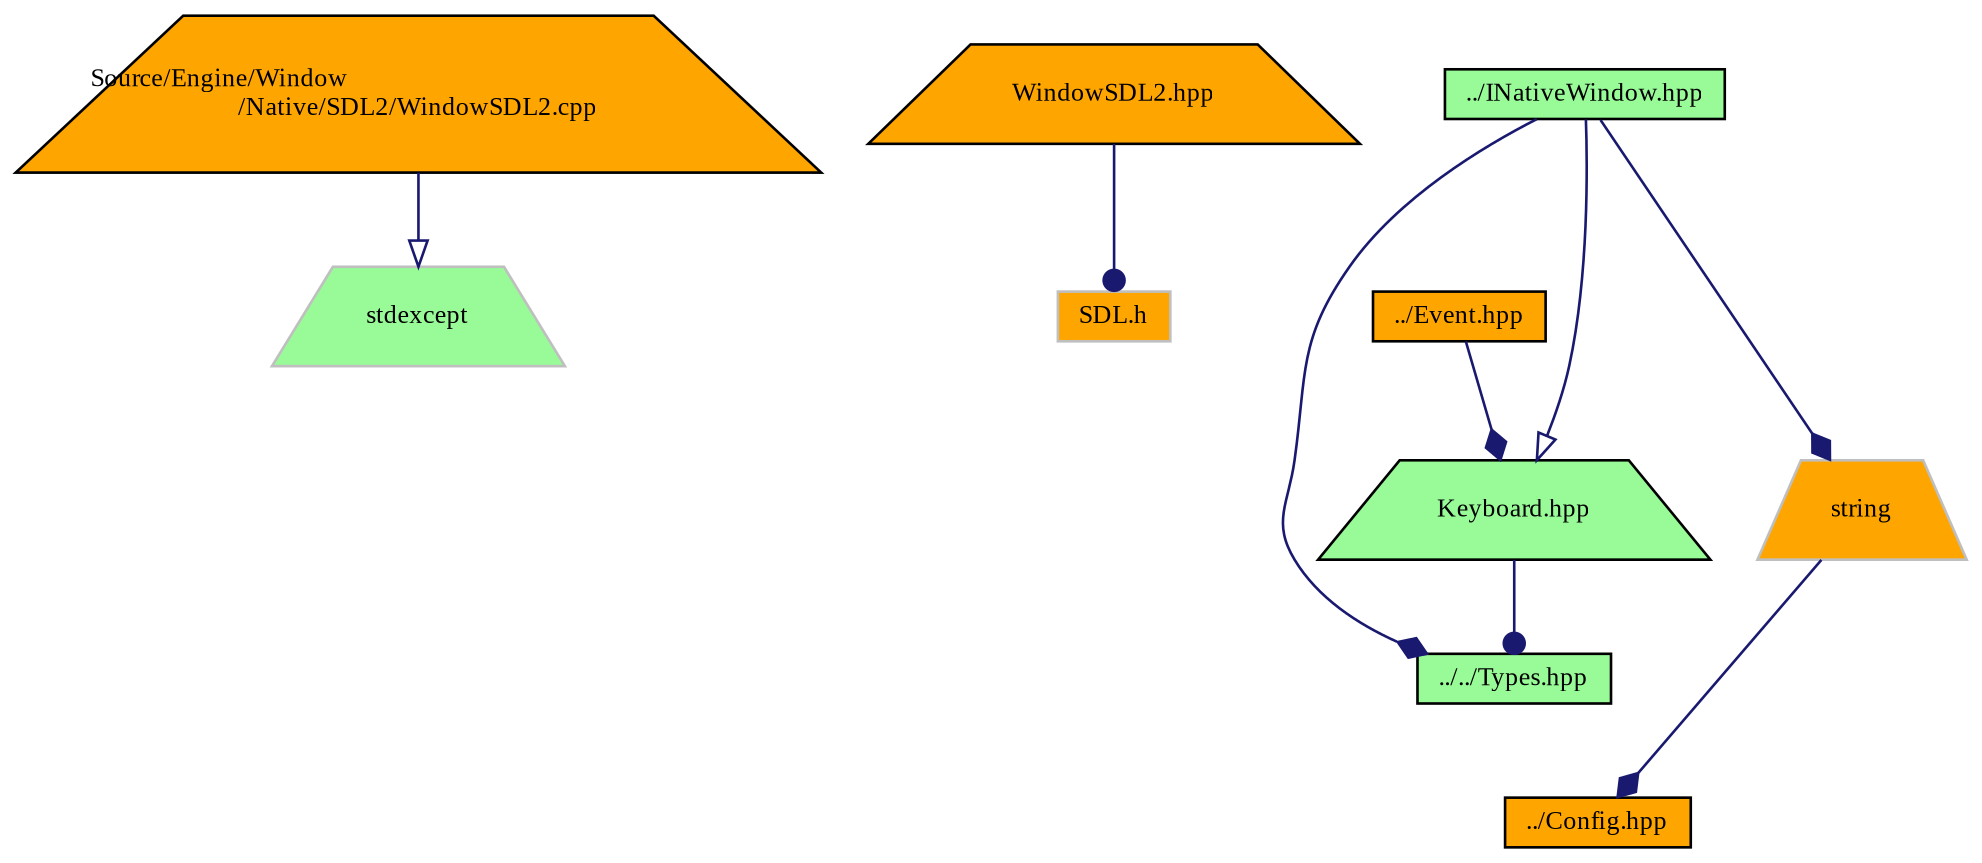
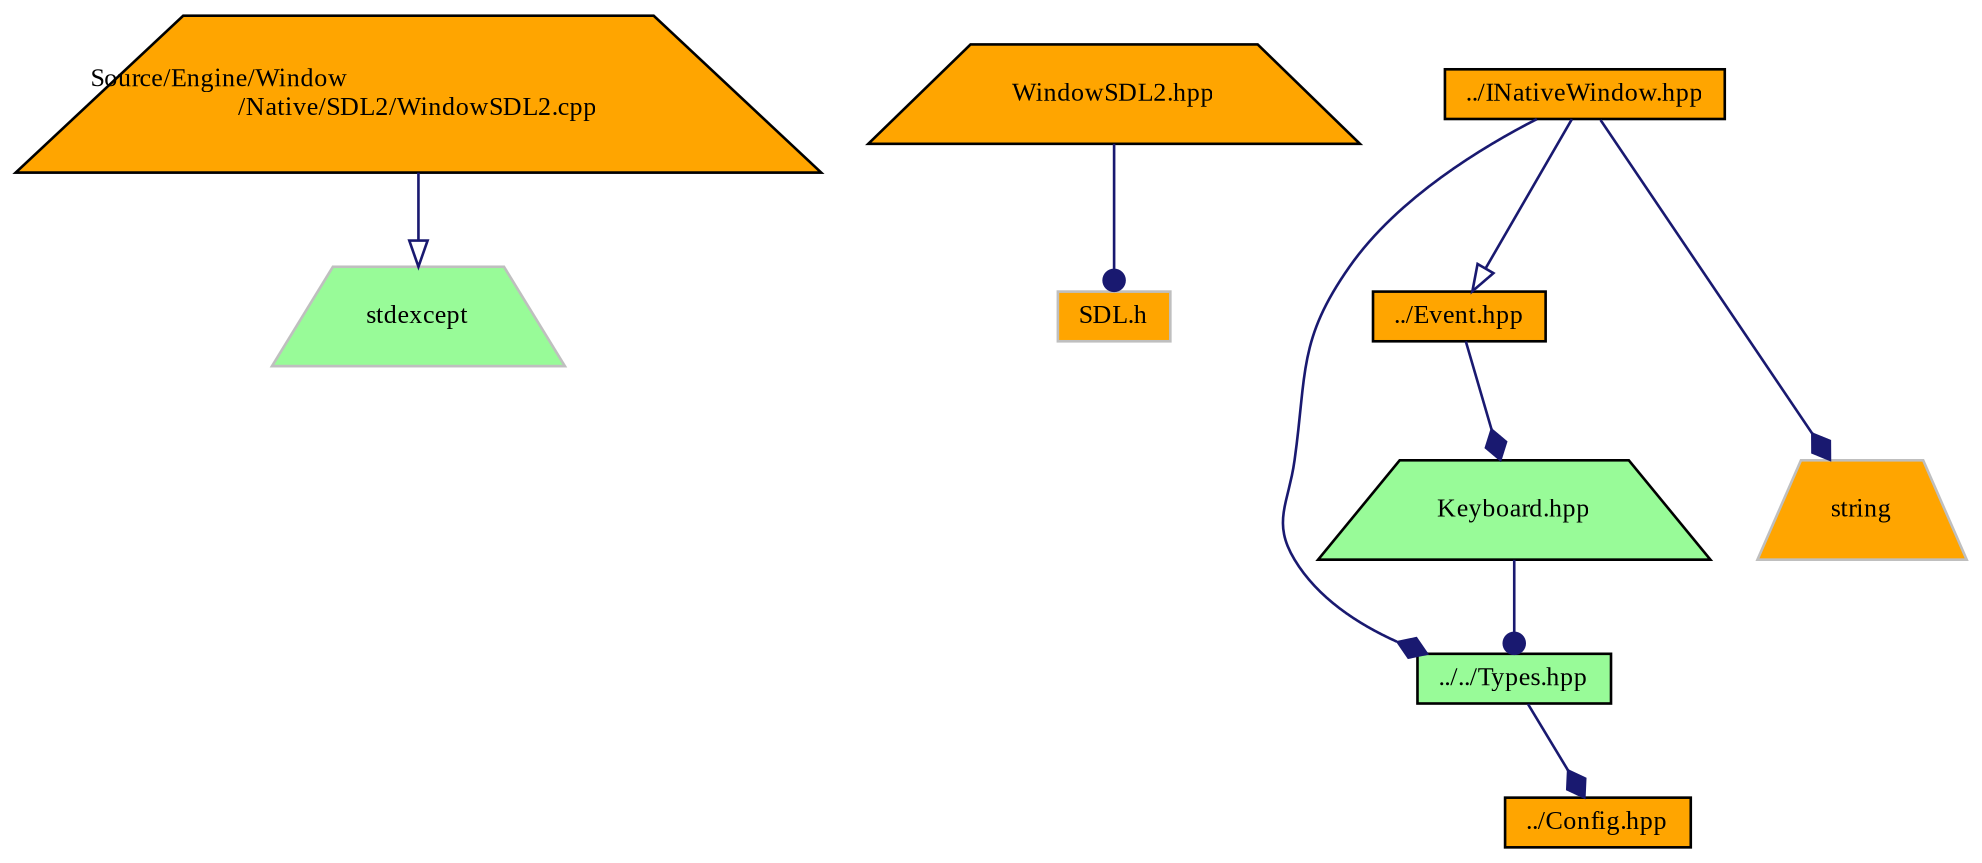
node "../INativeWindow.hpp": fillcolor palegreen -> orange
edge "../INativeWindow.hpp" -> "Keyboard.hpp": now "../INativeWindow.hpp" -> "../Event.hpp"
edge "string" -> "../Config.hpp": now "../../Types.hpp" -> "../Config.hpp"
